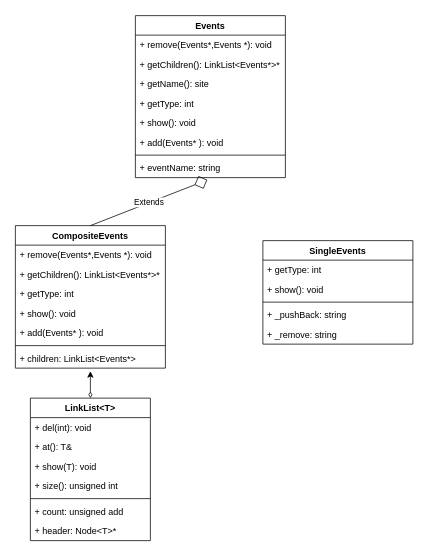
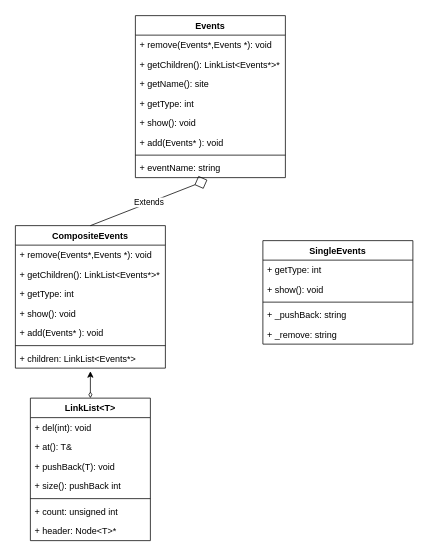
node "+ show(T): void": label "+ show(T): void" -> "+ pushBack(T): void"
node "+ size(): unsigned int": label "+ size(): unsigned int" -> "+ size(): pushBack int"
node "+ count: unsigned add": label "+ count: unsigned add" -> "+ count: unsigned int"
